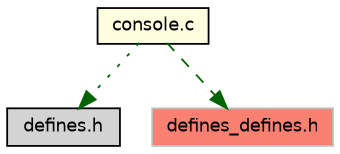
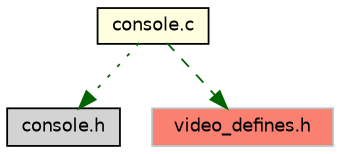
node "defines.h": label "defines.h" -> "console.h"
node "defines_defines.h": label "defines_defines.h" -> "video_defines.h"
